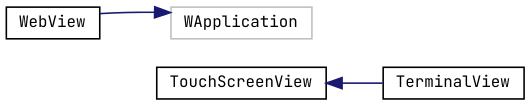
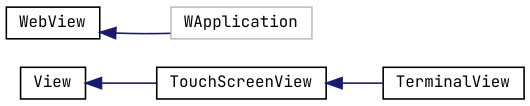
edge "WebView" -> "WApplication": reversed
node "View": added
